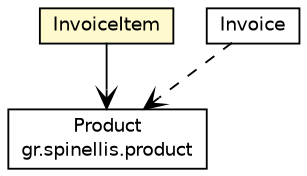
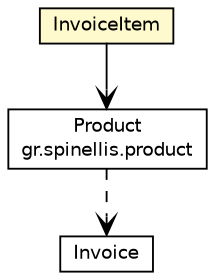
edge "Invoice" -> "Product": reversed
